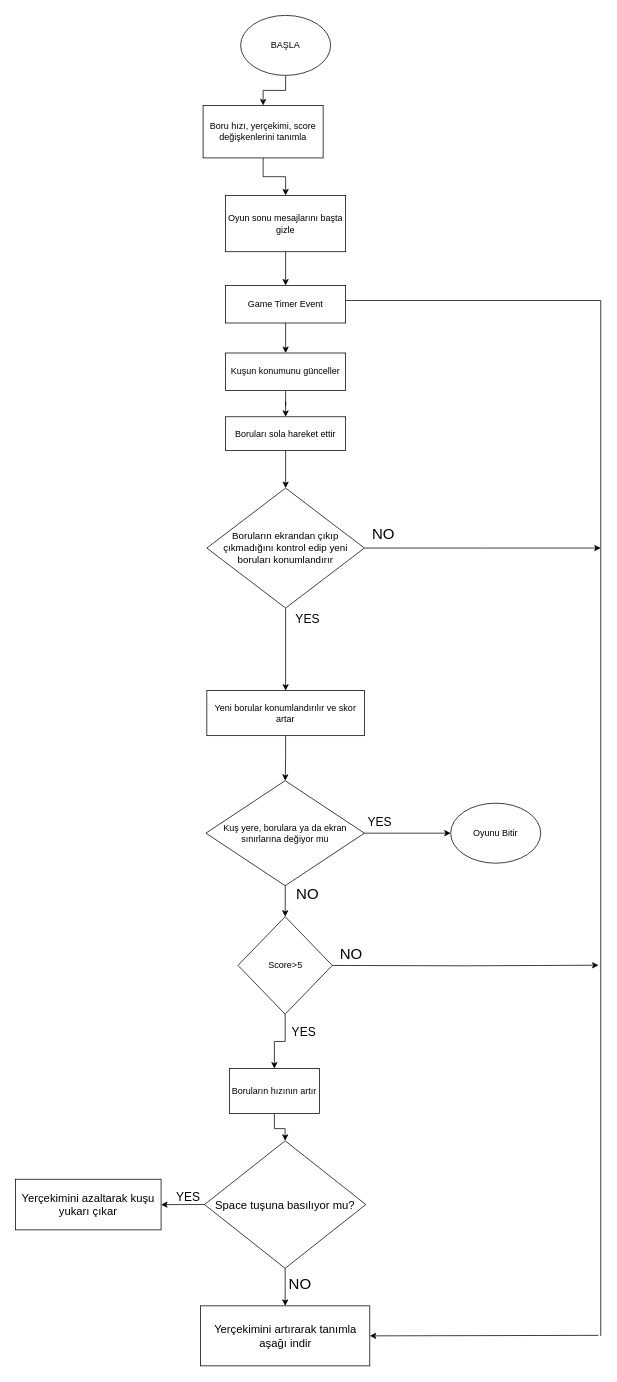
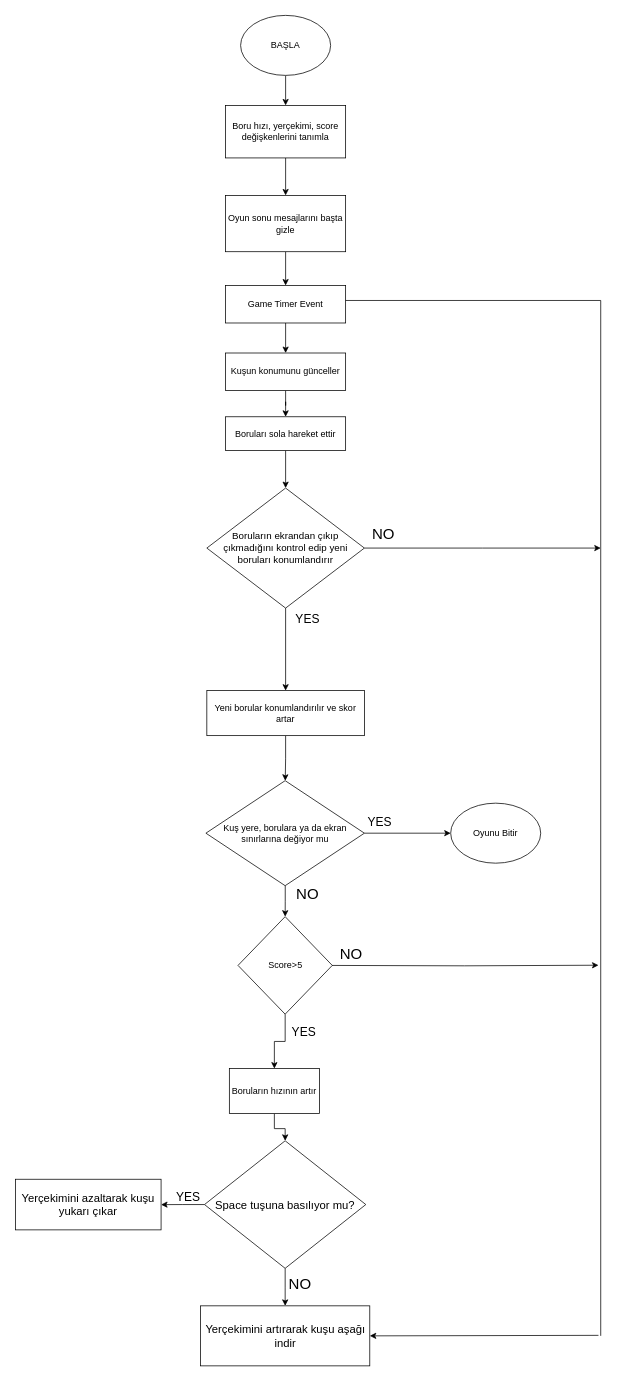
node "Boru hızı, yerçekimi, score değişkenlerini tanımla": moved (263, 132) -> (285, 132)
node "Yerçekimini artırarak tanımla aşağı indir": label "Yerçekimini artırarak tanımla aşağı indir" -> "Yerçekimini artırarak kuşu aşağı indir"
